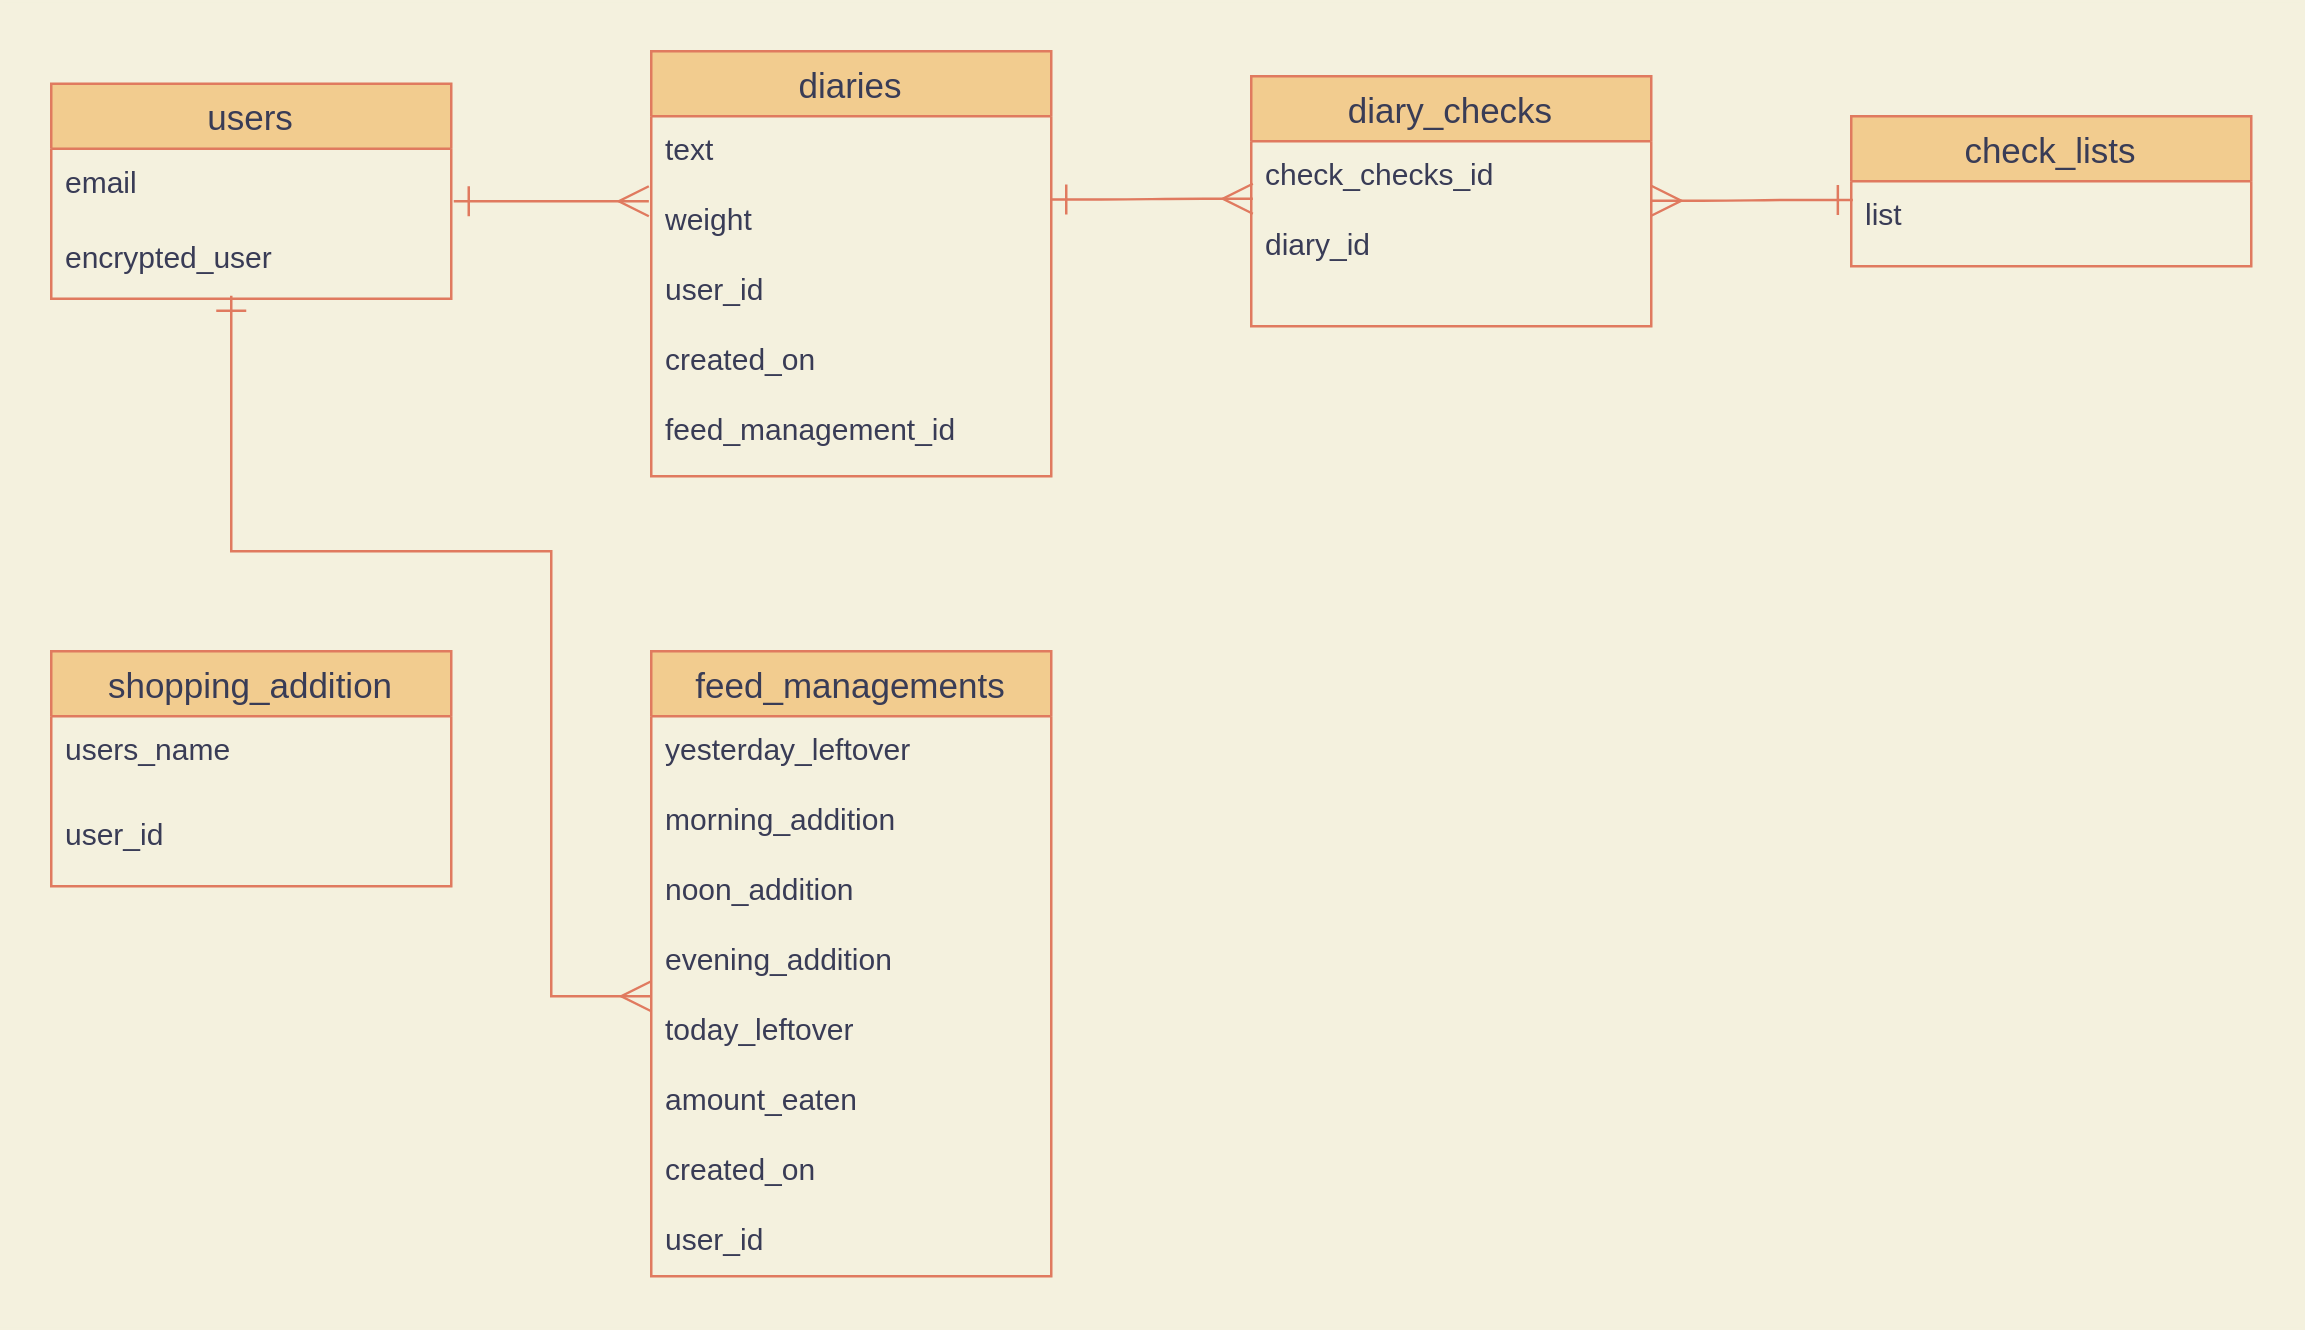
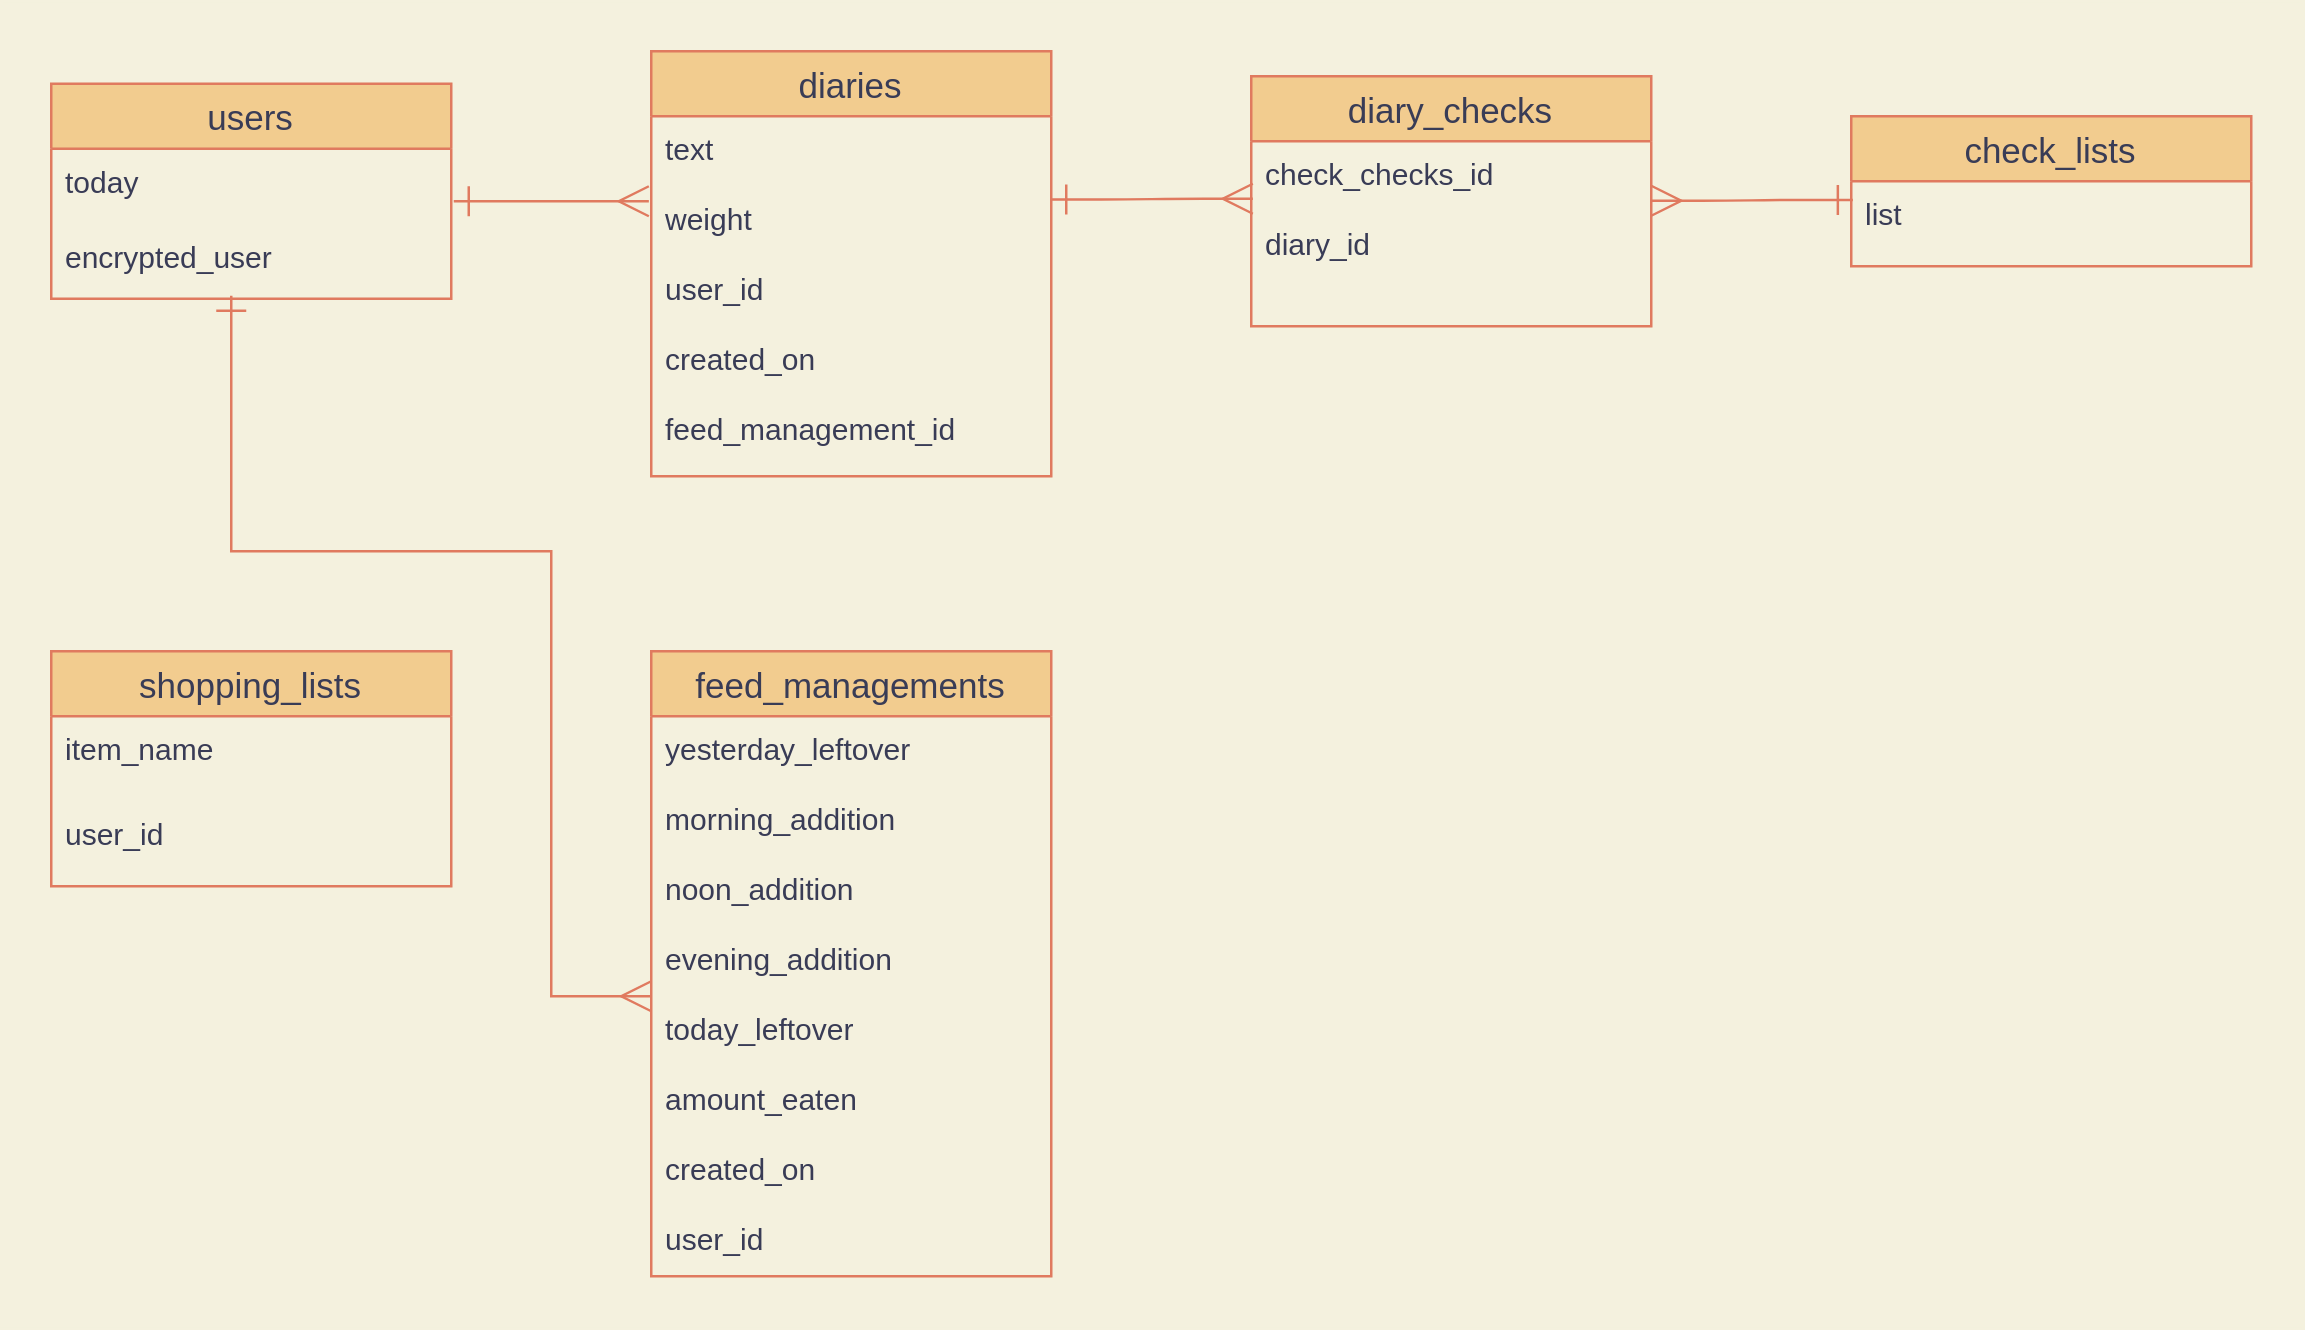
node "email": label "email" -> "today"
node "shopping_addition": label "shopping_addition" -> "shopping_lists"
node "users_name": label "users_name" -> "item_name"
